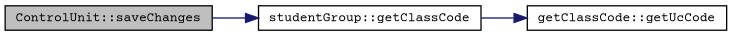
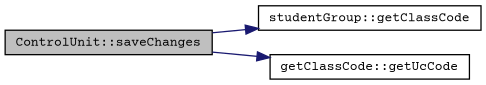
edge "studentGroup::getClassCode" -> "getClassCode::getUcCode": now "ControlUnit::saveChanges" -> "getClassCode::getUcCode"
